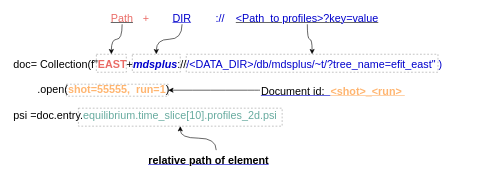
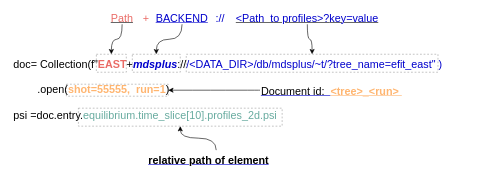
node "DIR": label "DIR" -> "BACKEND"
node "Document id: <shot>_<run>": label "Document id: <shot>_<run>" -> "Document id: <tree>_<run>"
